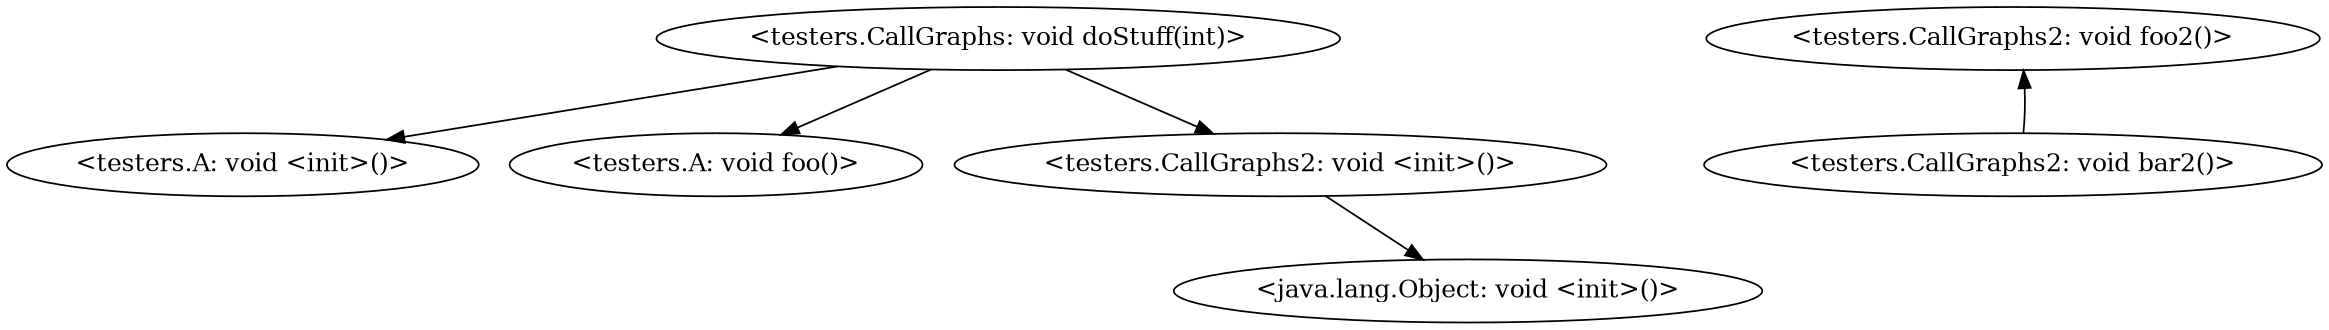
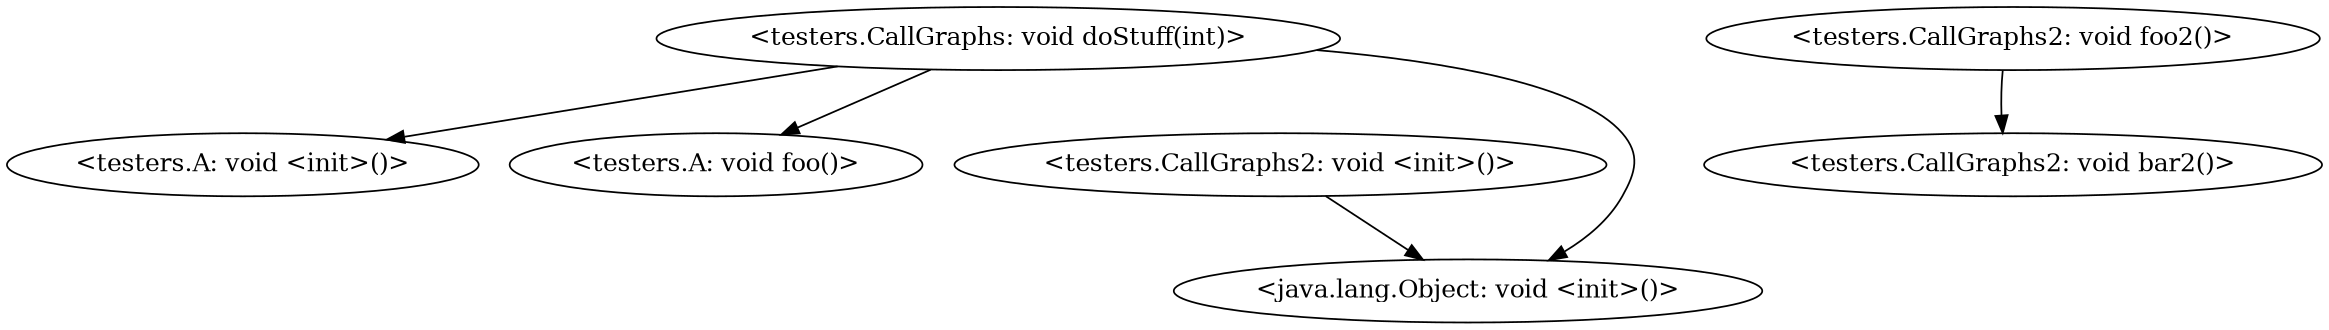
edge "<testers.CallGraphs: void doStuff(int)>" -> "<testers.CallGraphs2: void <init>()>": now "<testers.CallGraphs: void doStuff(int)>" -> "<java.lang.Object: void <init>()>"
edge "<testers.CallGraphs2: void bar2()>" -> "<testers.CallGraphs2: void foo2()>": reversed
